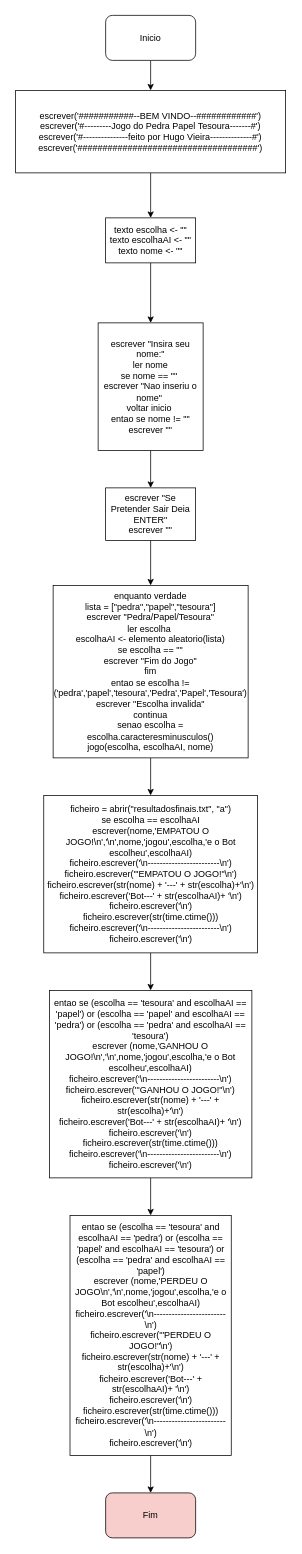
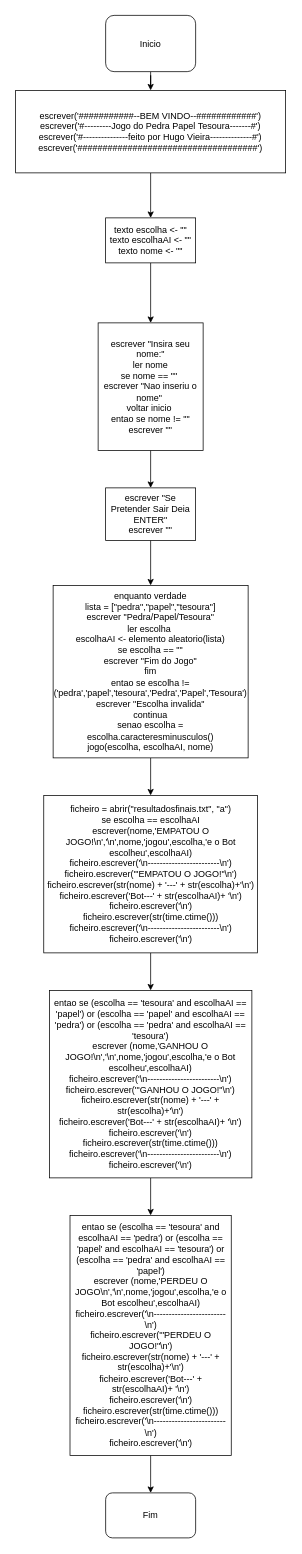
node "Inicio": size 90x45 -> 90x56
node "Fim": fillcolor #f8cecc -> #ffffff
